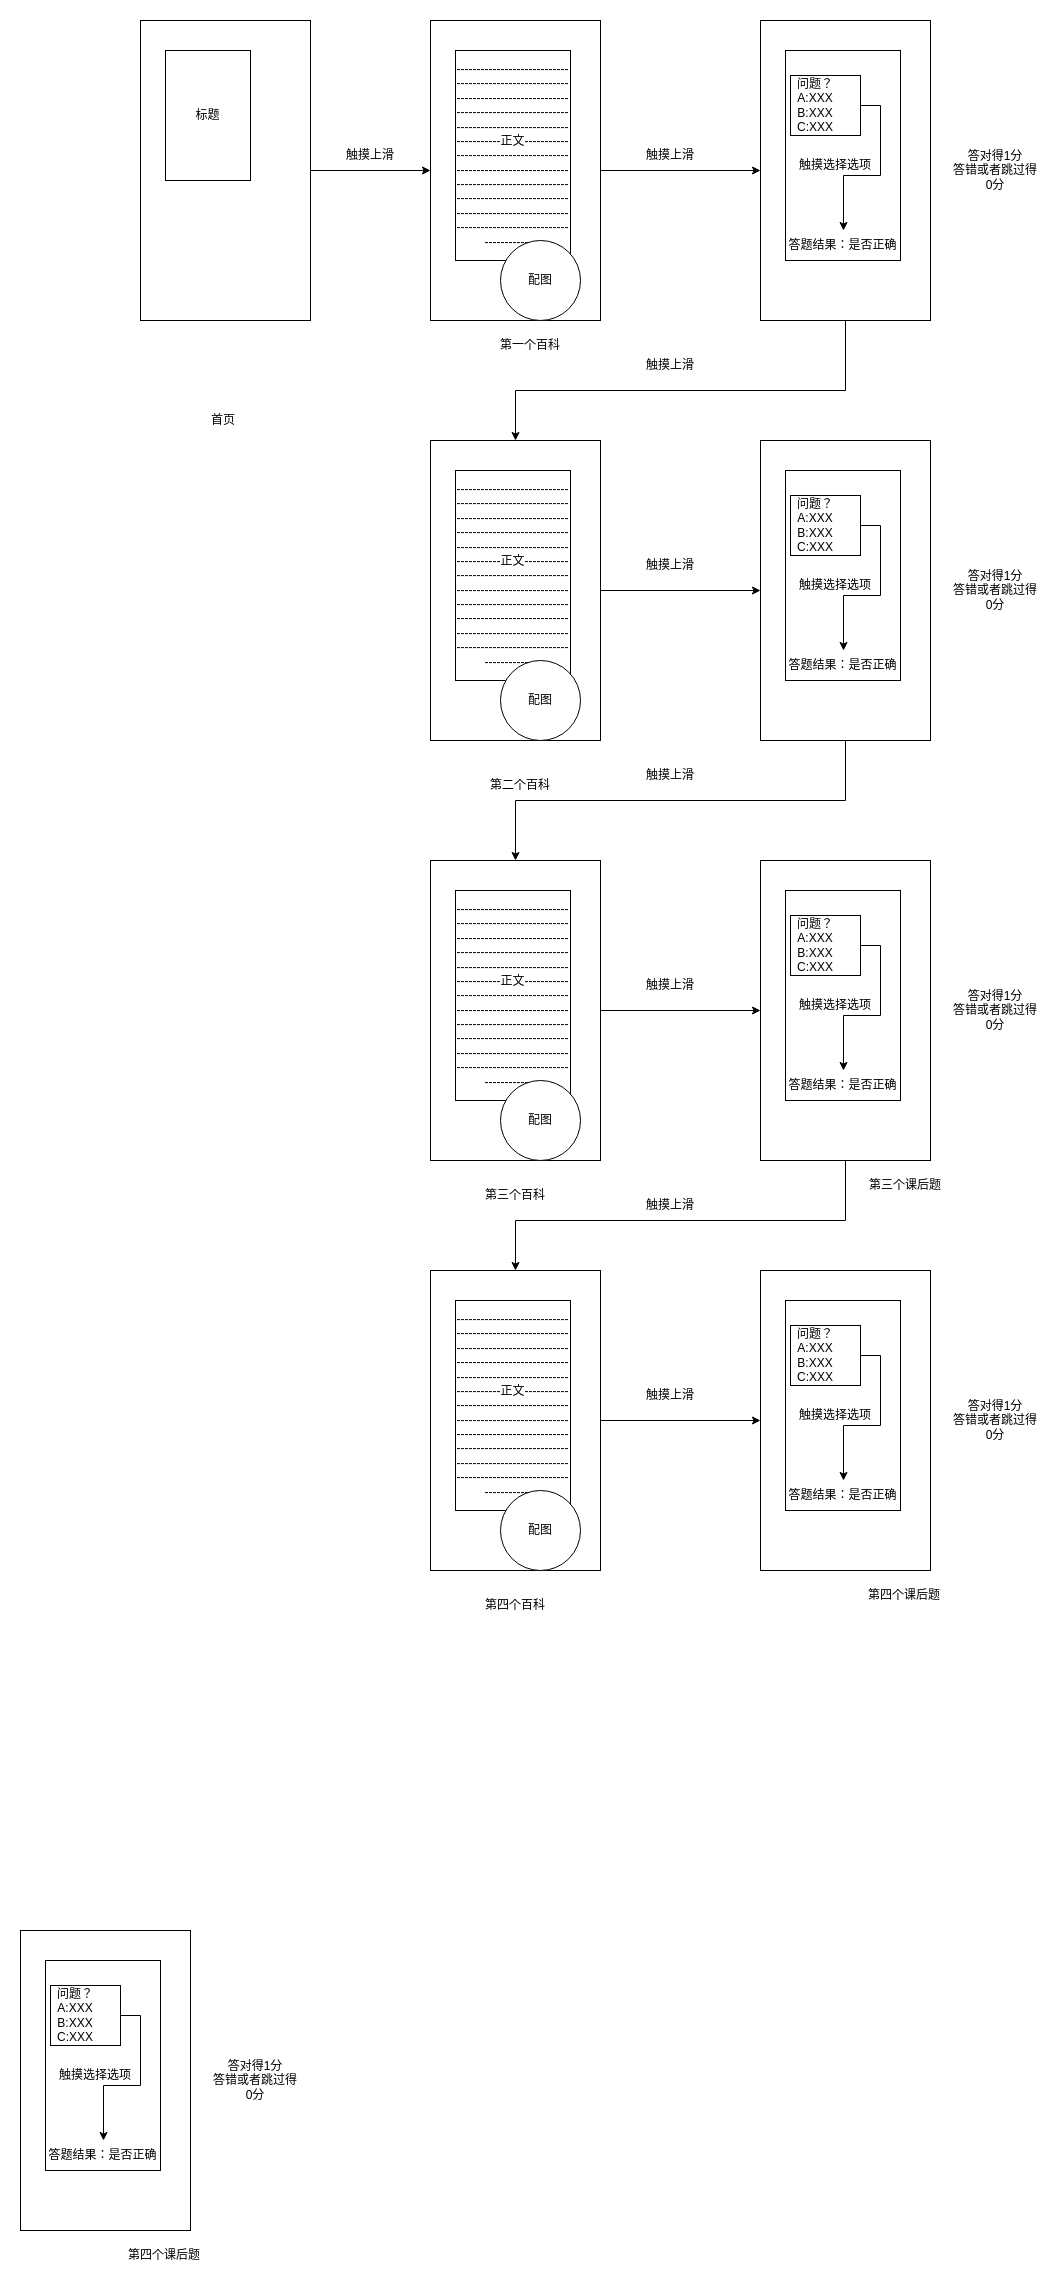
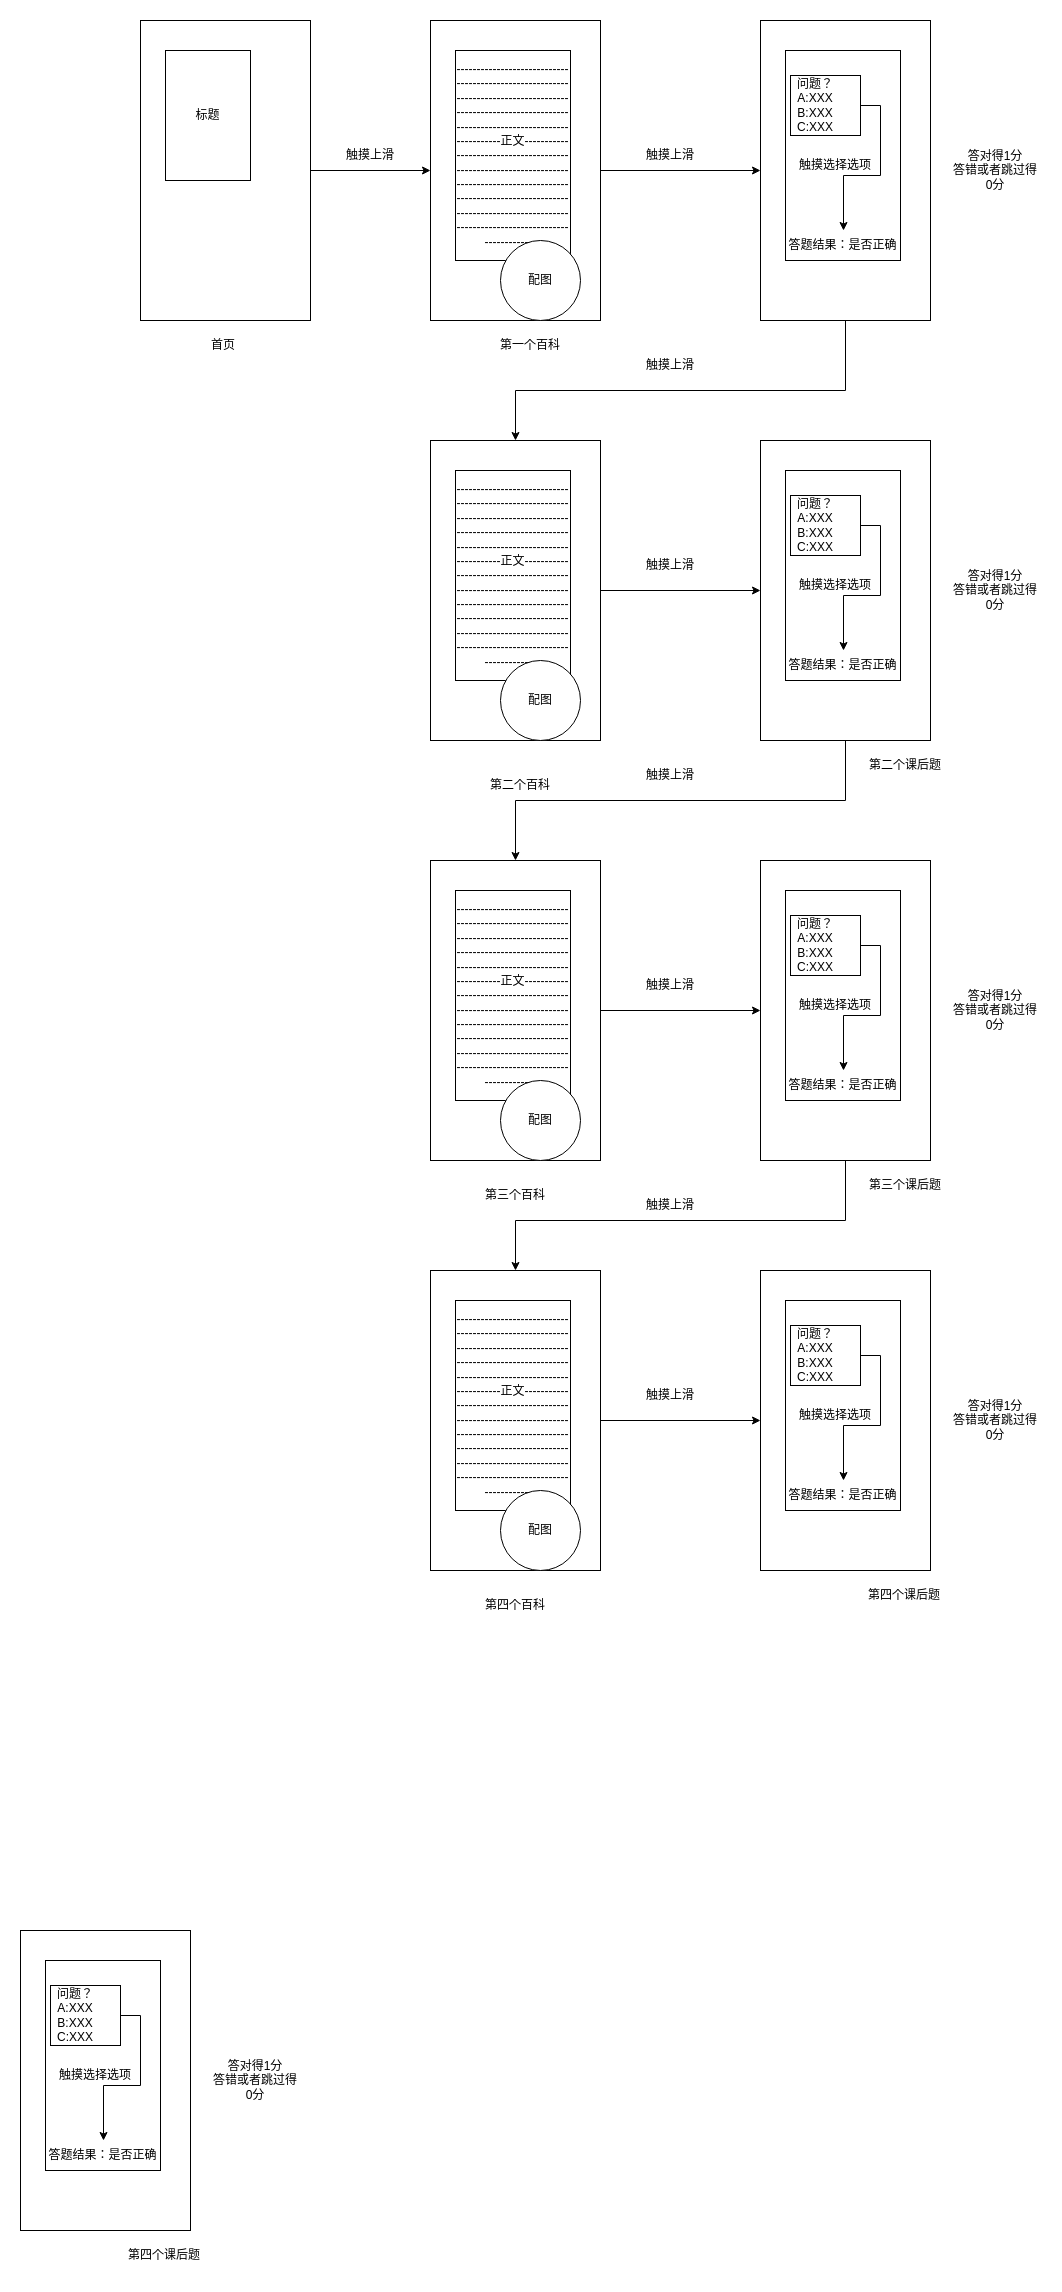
node "首页": moved (223, 421) -> (223, 346)
node "第二个课后题": added
